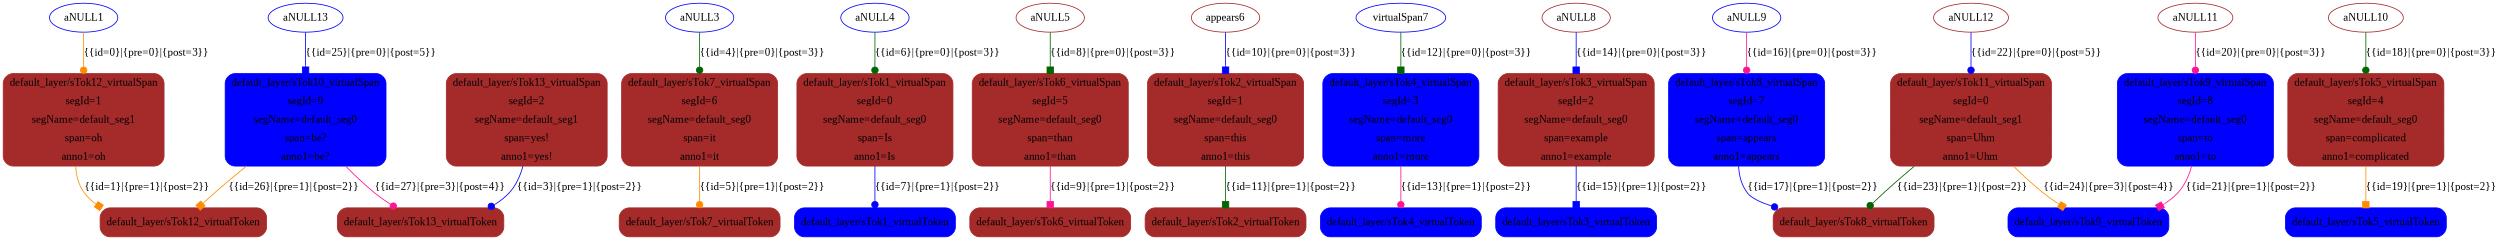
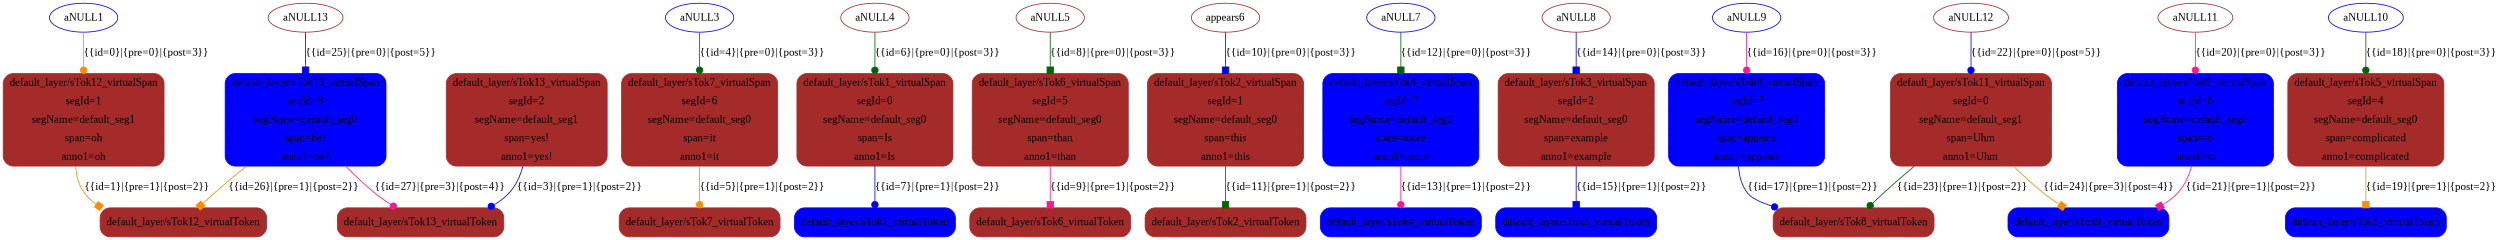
node "aNULL13": color blue -> brown
node "aNULL4": color blue -> brown
node "virtualSpan7": label "virtualSpan7" -> "aNULL7"
node "aNULL10": color brown -> blue
